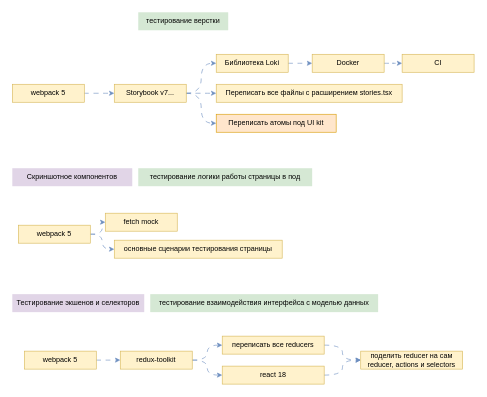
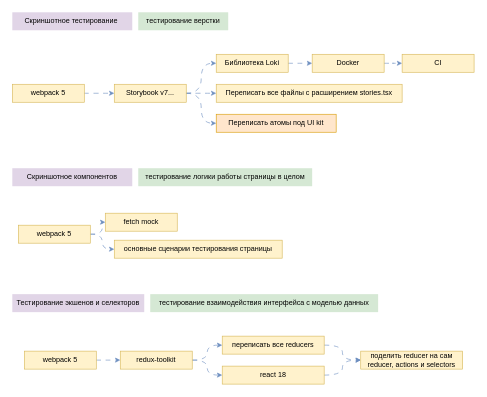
node "Скриншотное тестирование": added
node "тестирование логики работы страницы в под": label "тестирование логики работы страницы в под" -> "тестирование логики работы страницы в целом"
